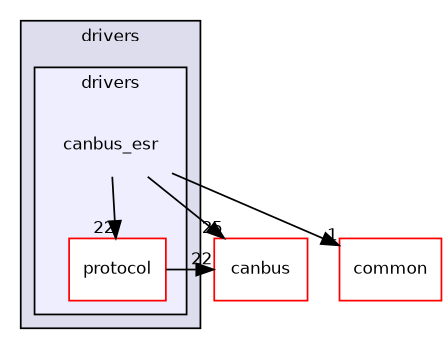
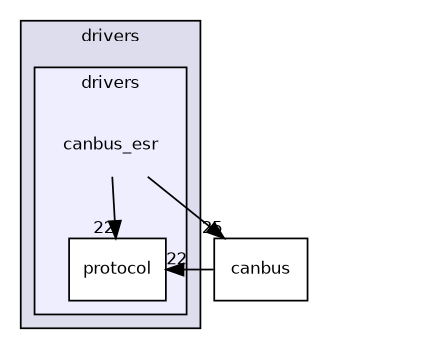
node "protocol": color red -> black
edge "protocol" -> "canbus": reversed
node "canbus": color red -> black
node "common": removed
